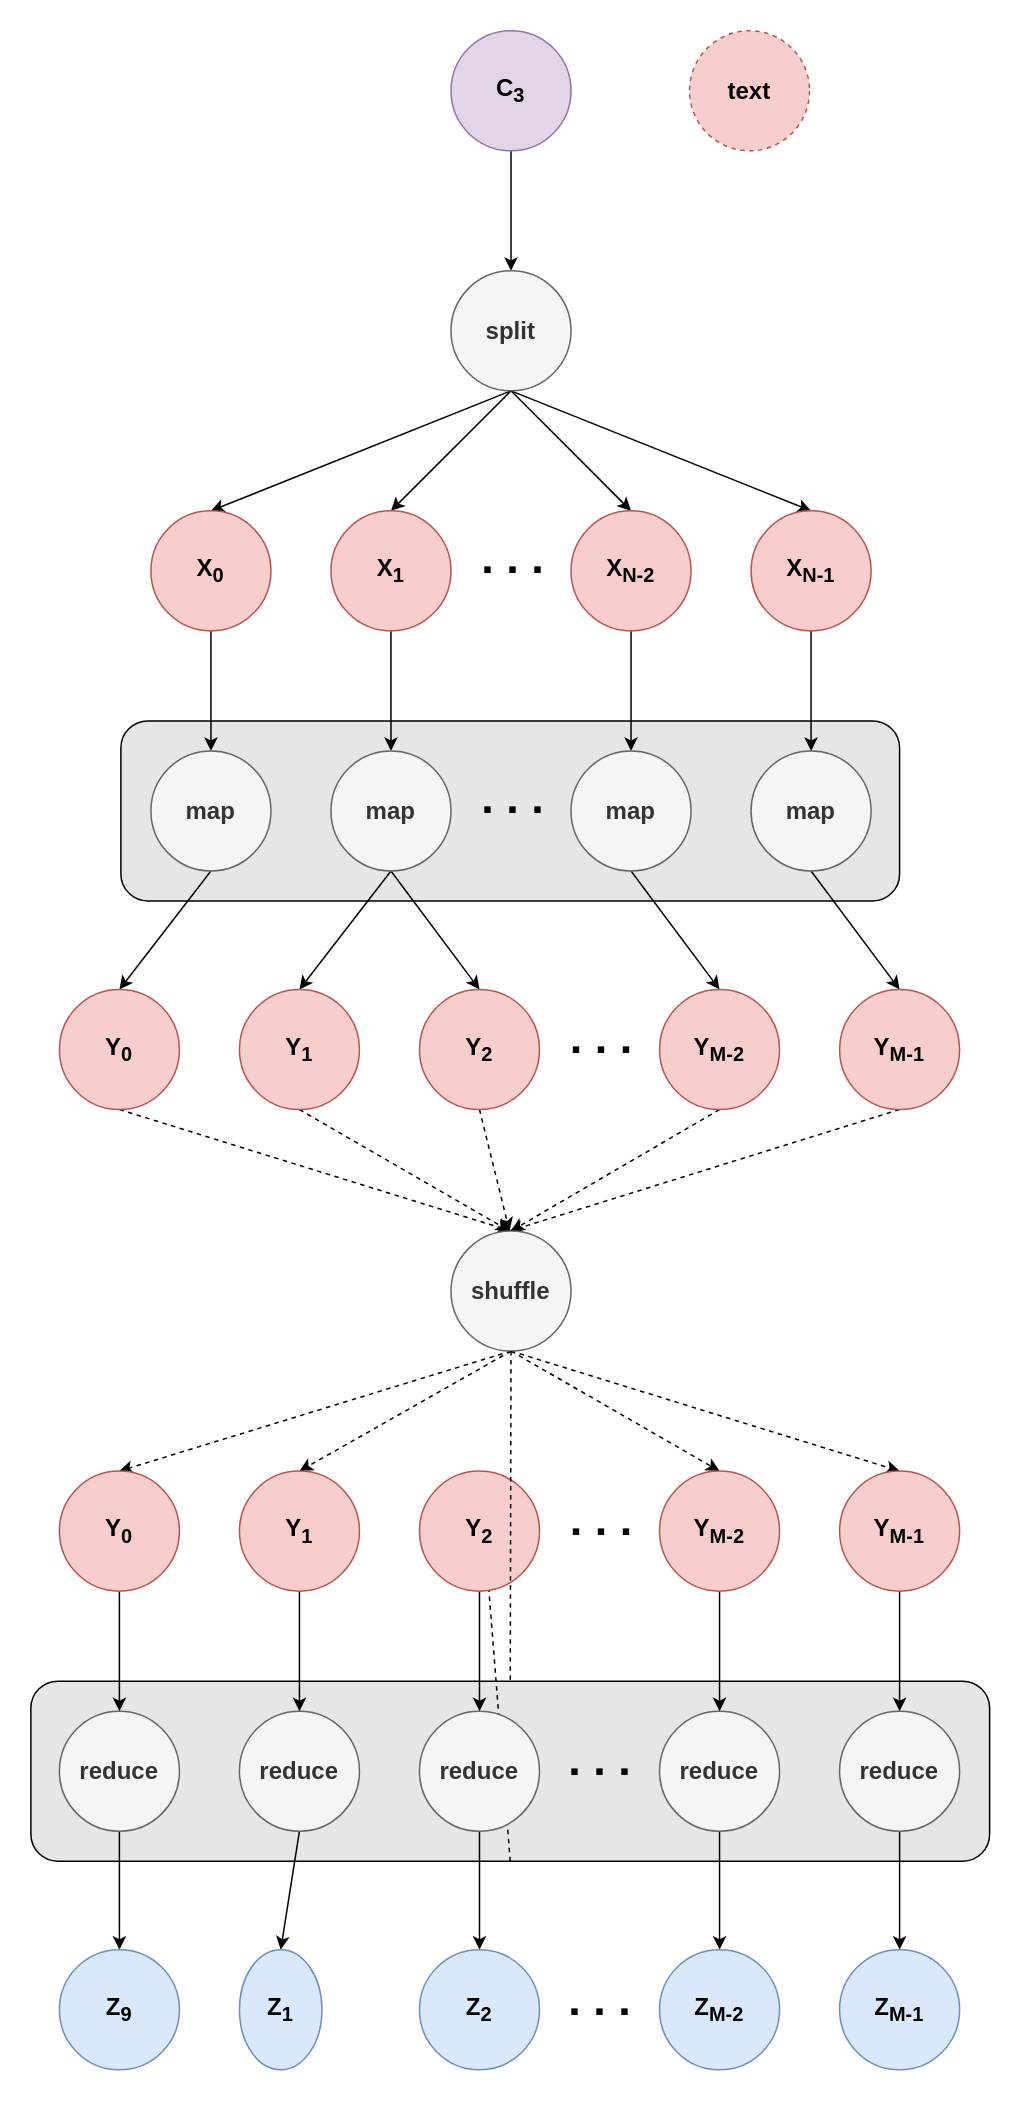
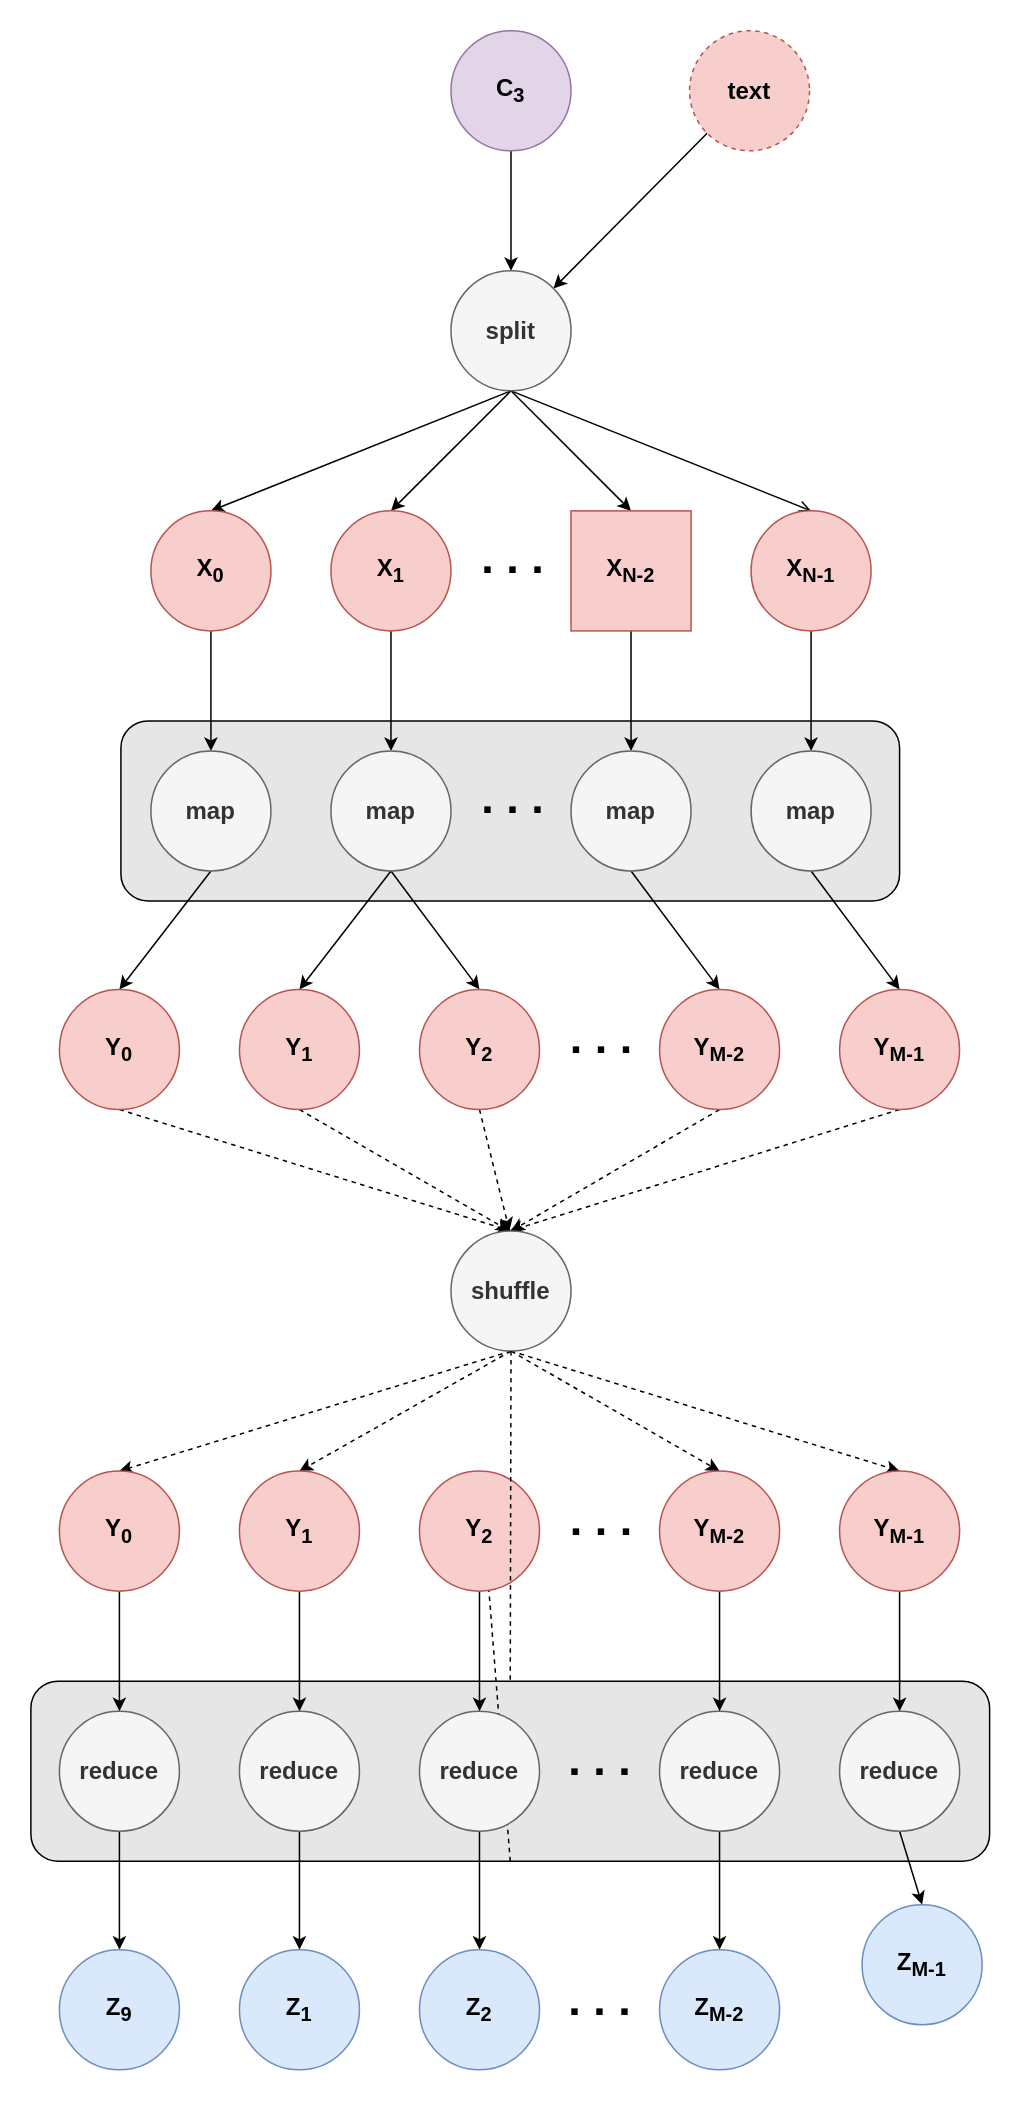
edge "text" -> "split": added
edge "split" -> "XN-1": arrowhead classic -> open
node "XN-2": shape ellipse -> rectangle
node "Z1": size 83x120 -> 120x120
node "ZM-1": moved (899, 2009) -> (922, 1964)
